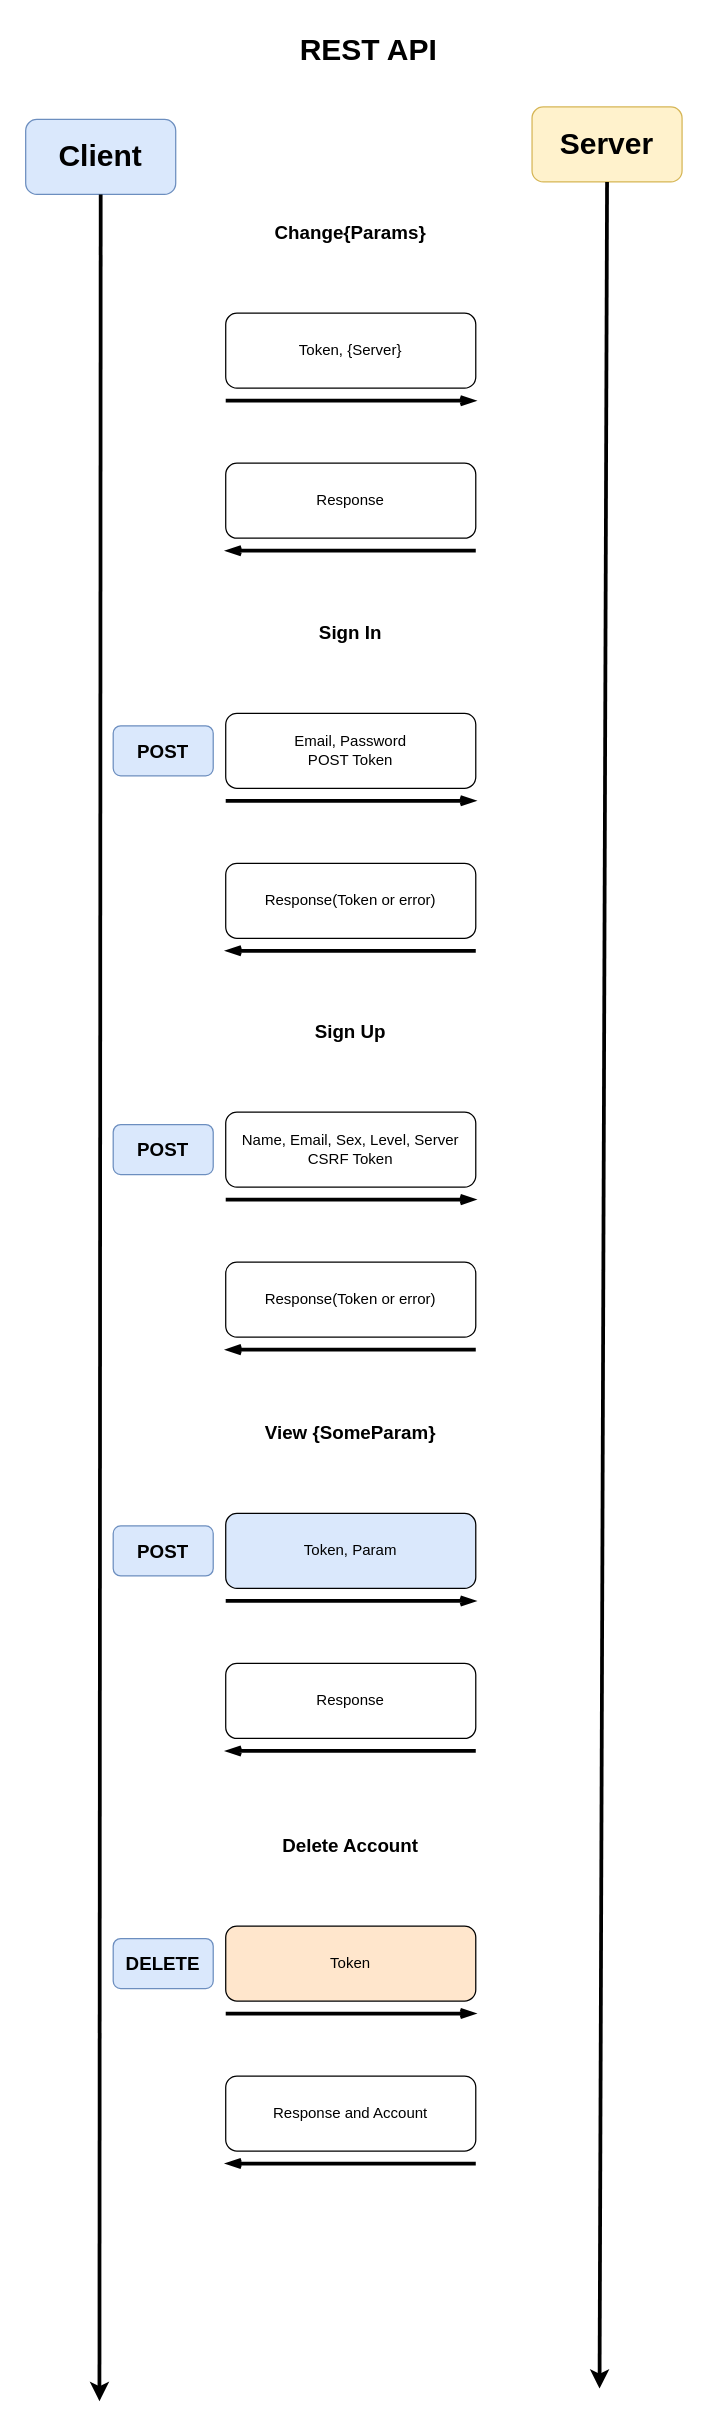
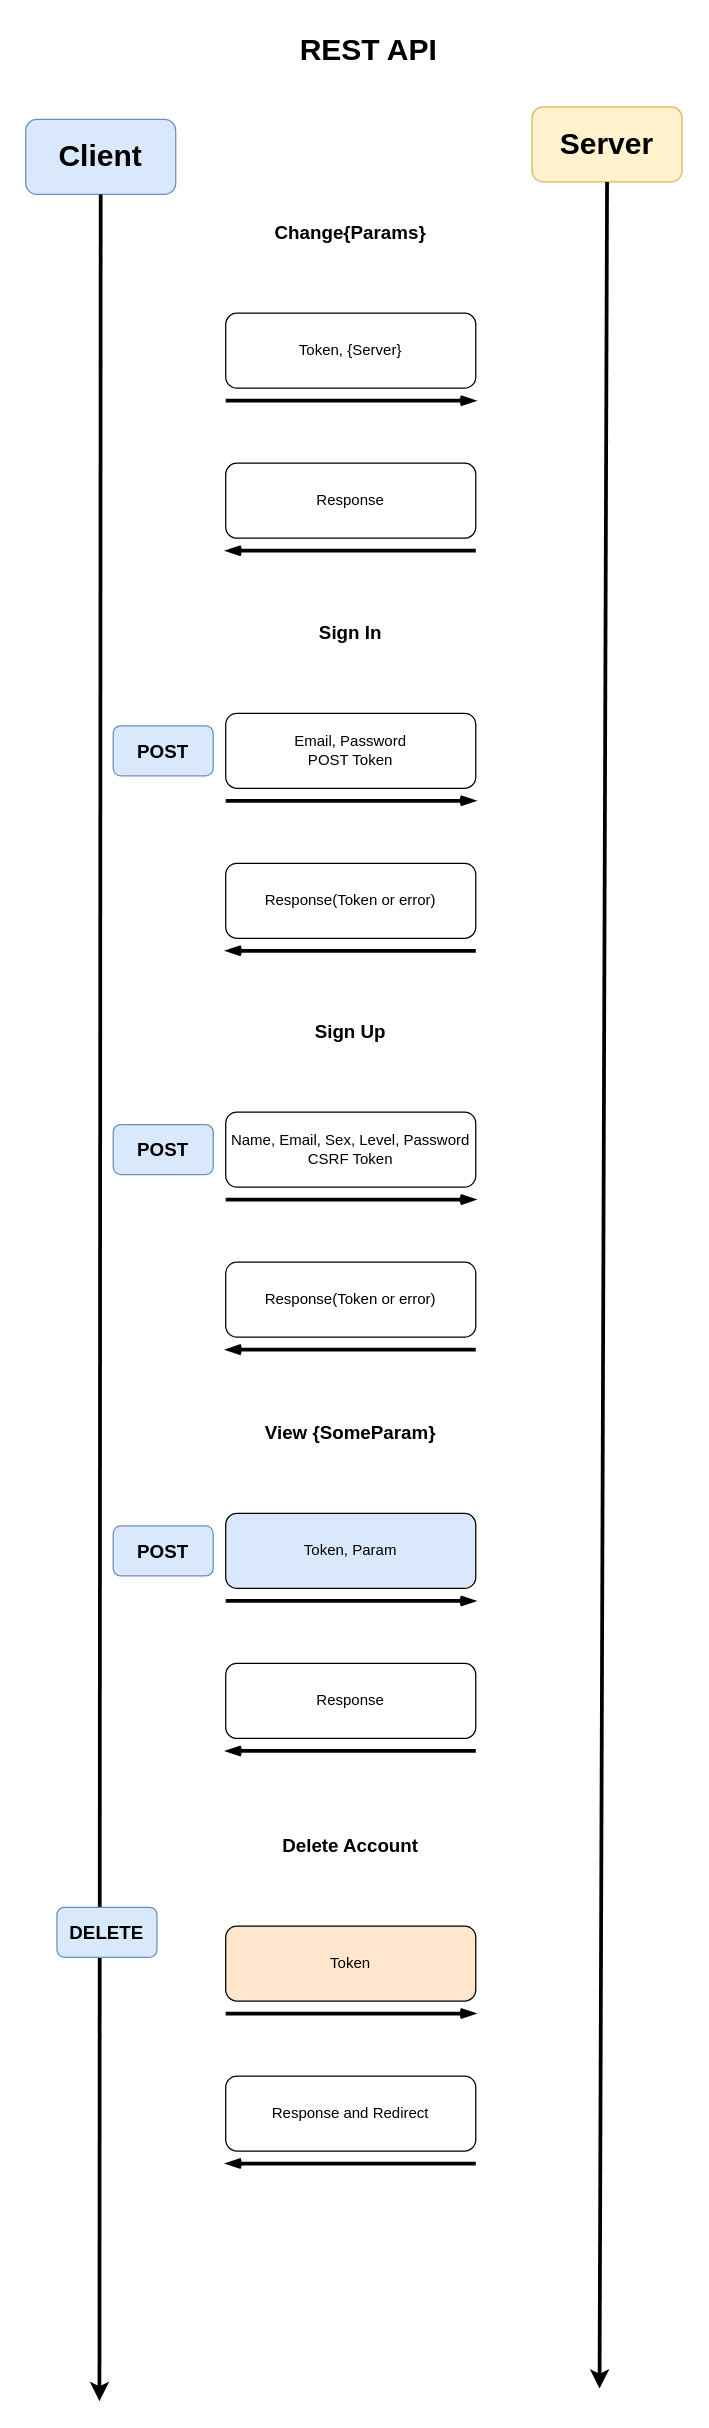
node "Name, Email, Sex, Level, Server CSRF Token": label "Name, Email, Sex, Level, Server CSRF Token" -> "Name, Email, Sex, Level, Password CSRF Token"
node "DELETE": moved (163, 1963) -> (107, 1932)
node "Response and Account": label "Response and Account" -> "Response and Redirect"
